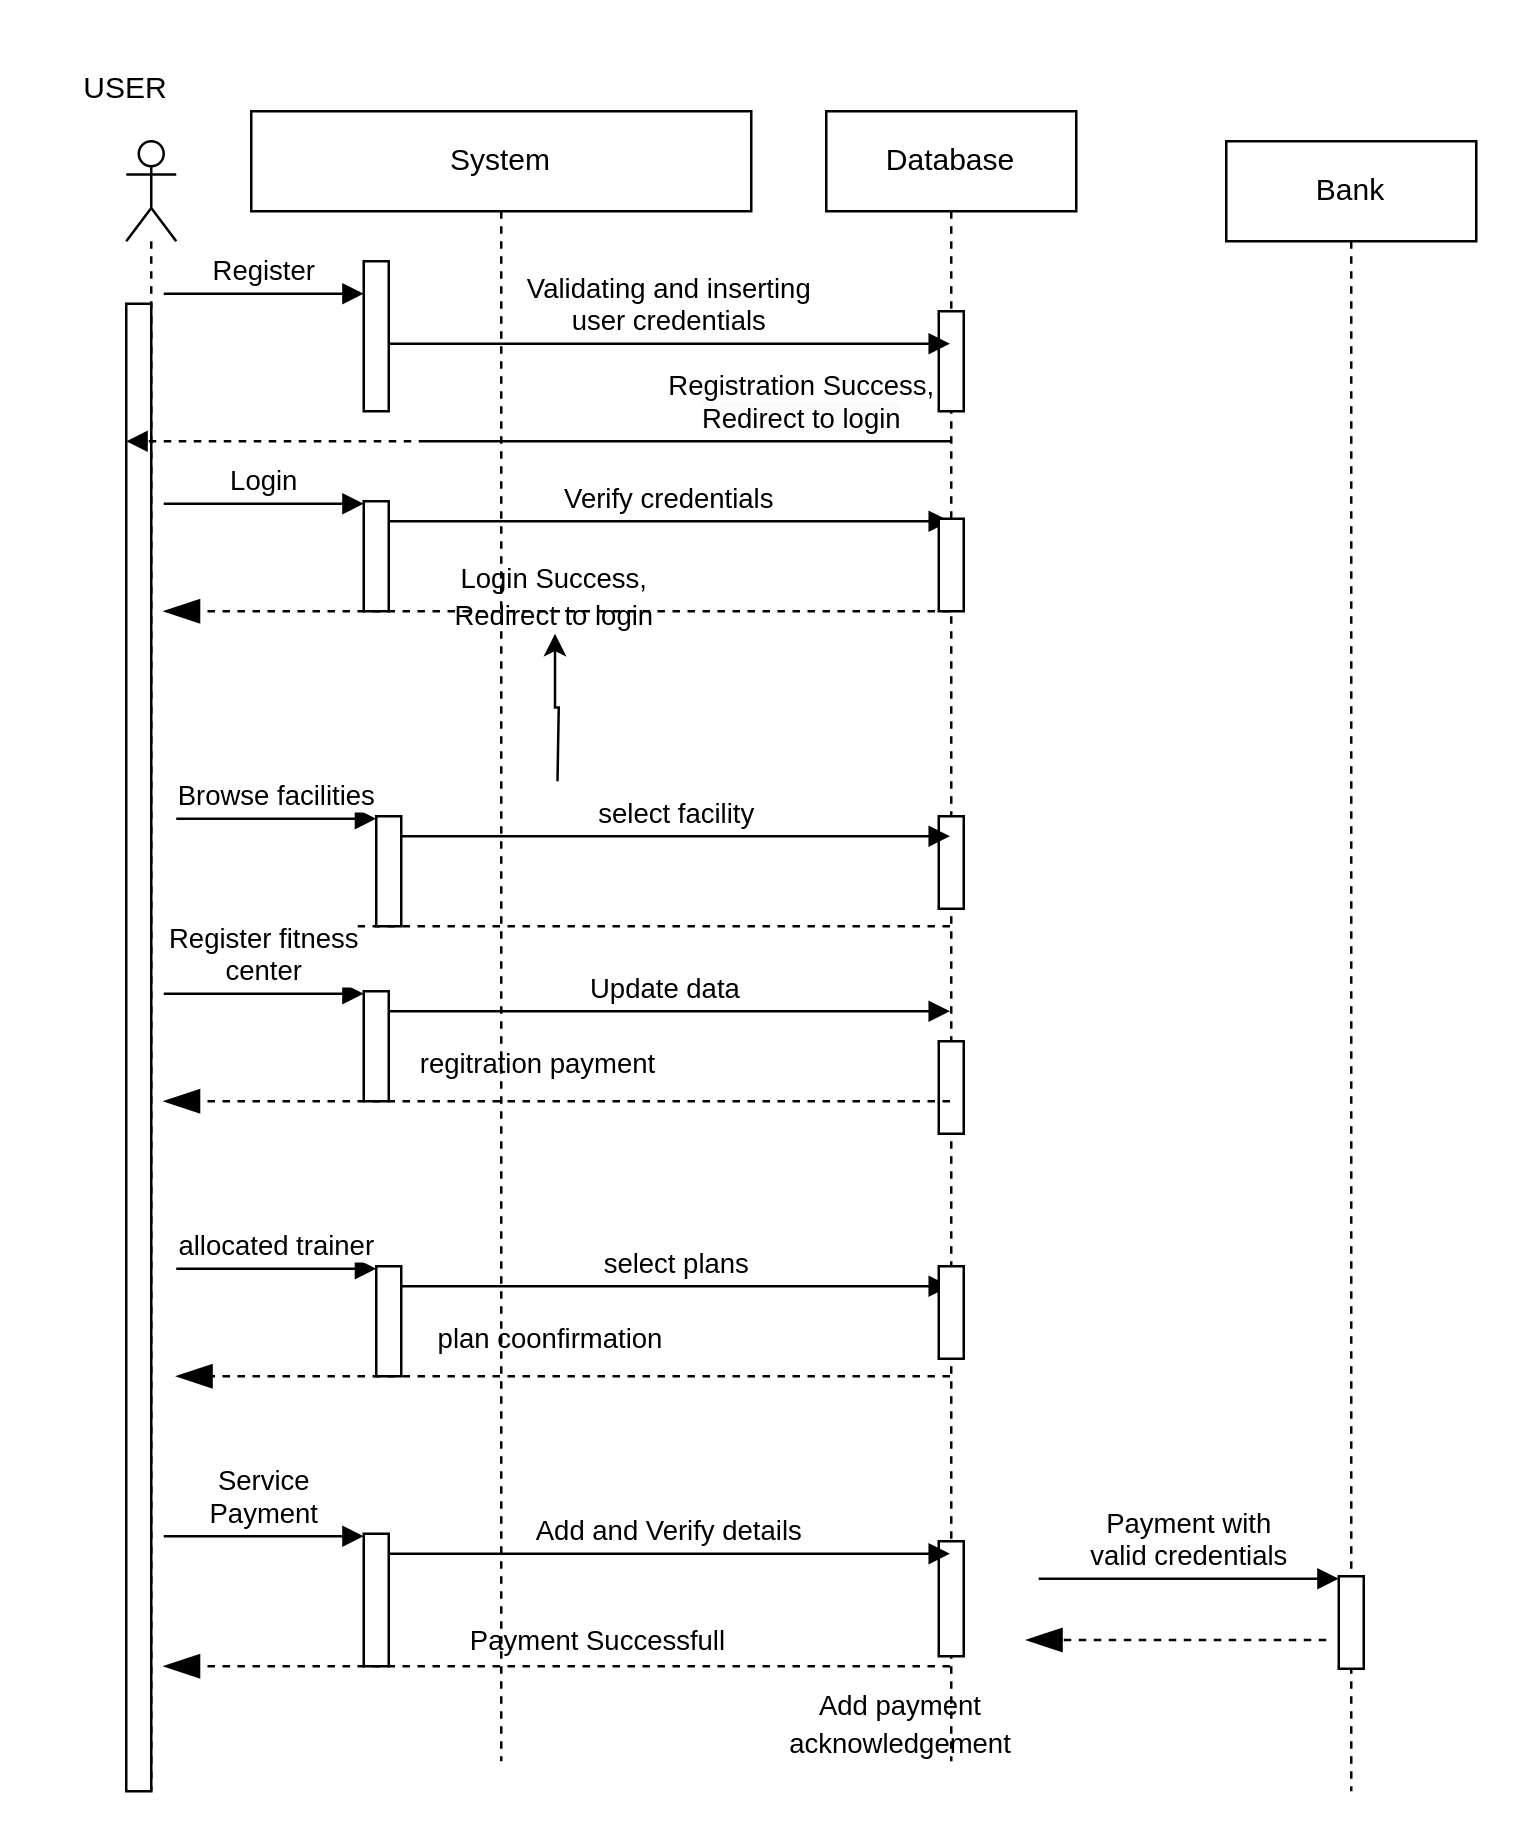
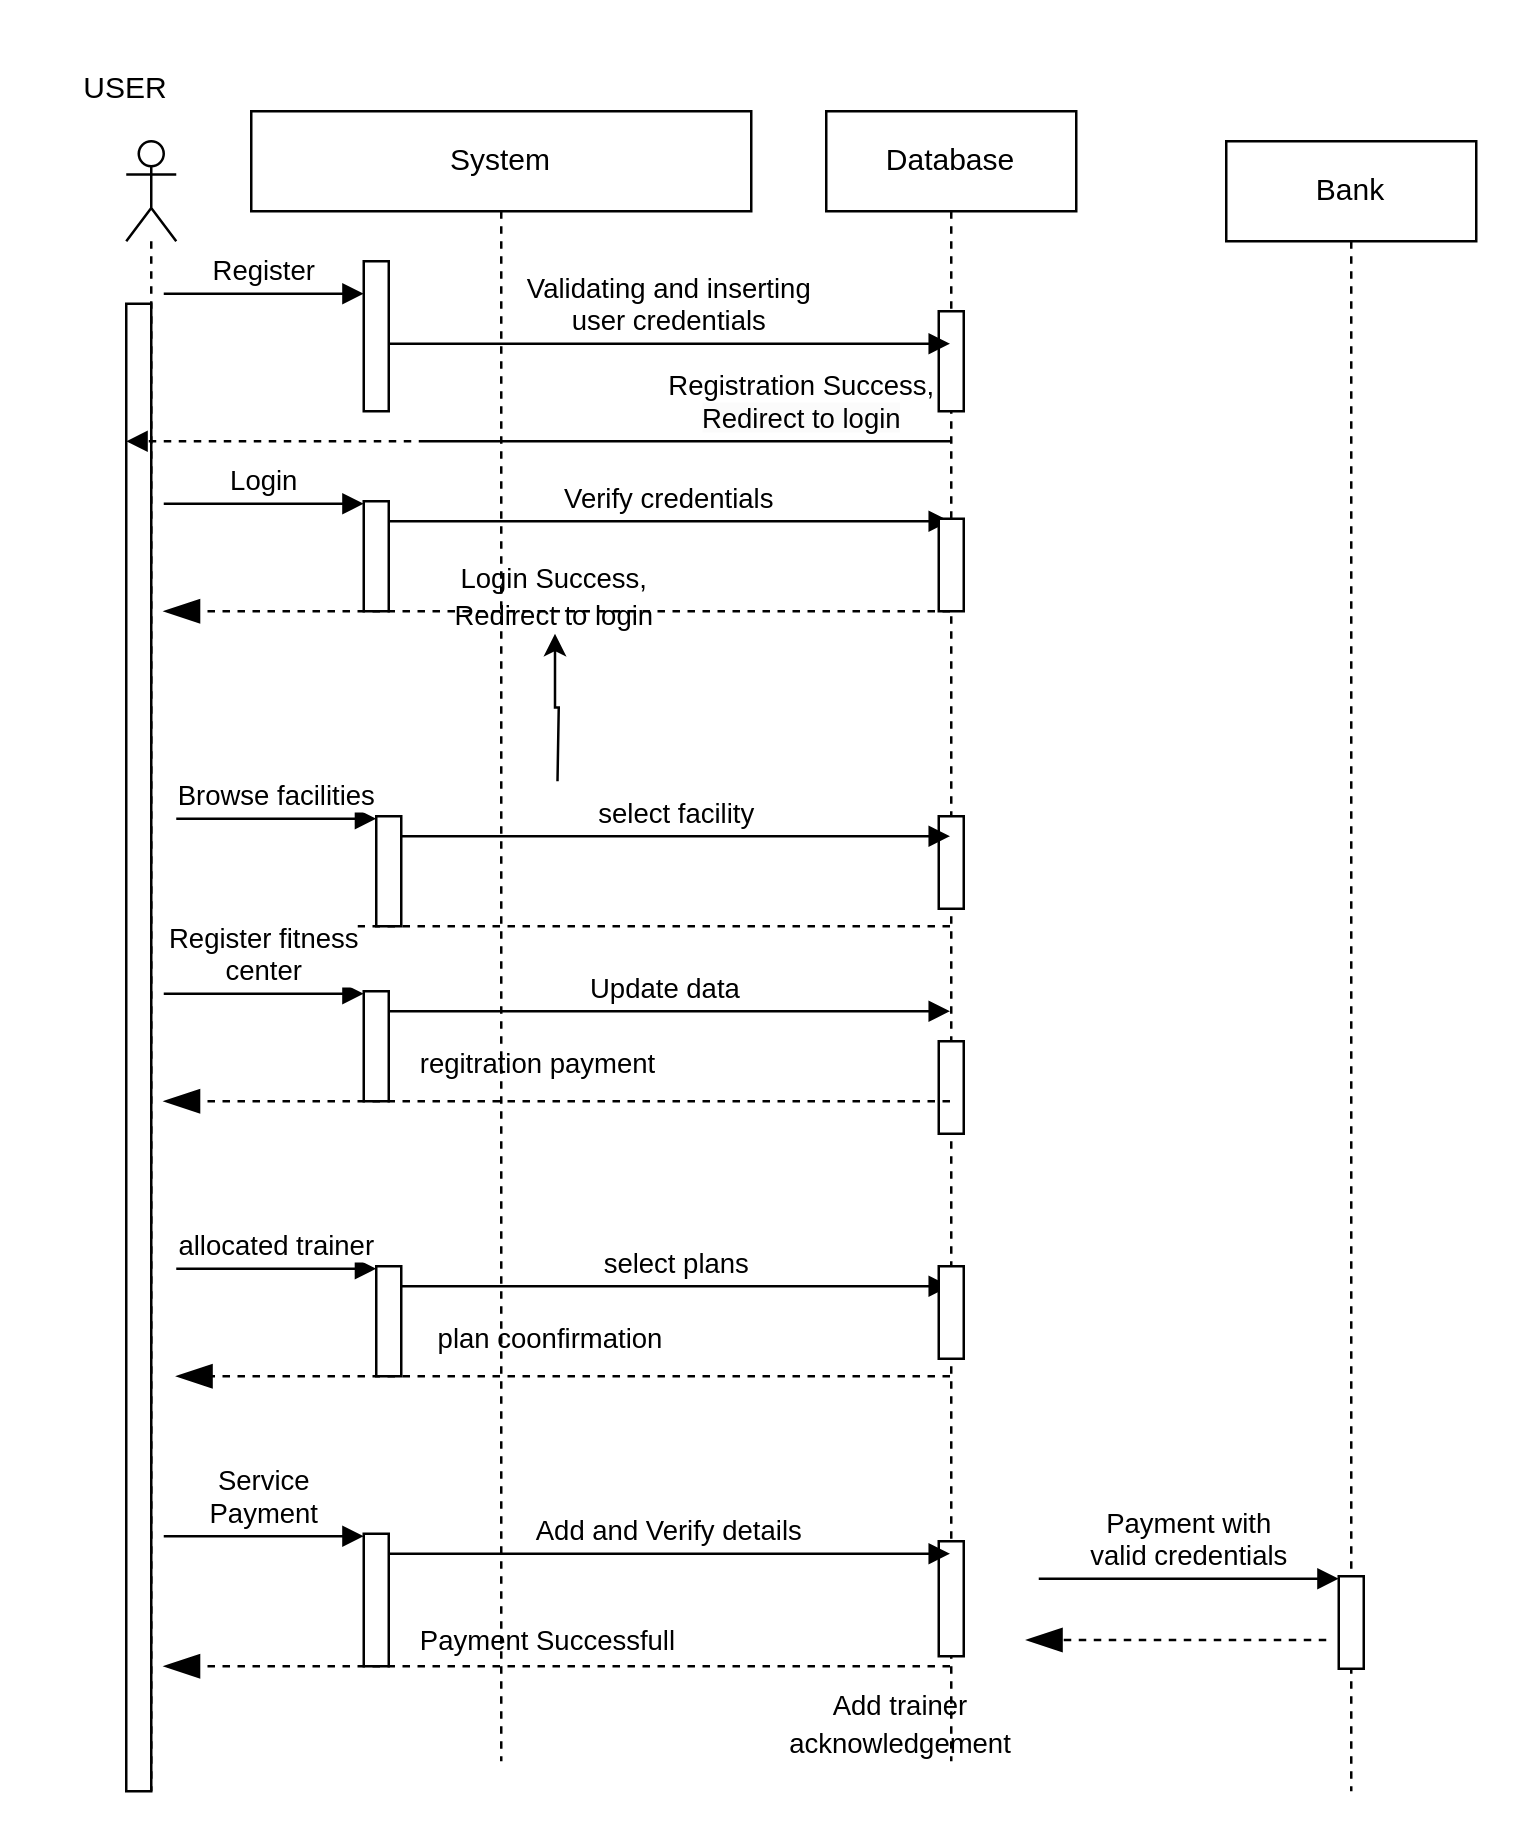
node "Payment Successfull": moved (599, 1641) -> (549, 1641)
node "Add payment acknowledgement": label "Add payment acknowledgement" -> "Add trainer acknowledgement"
